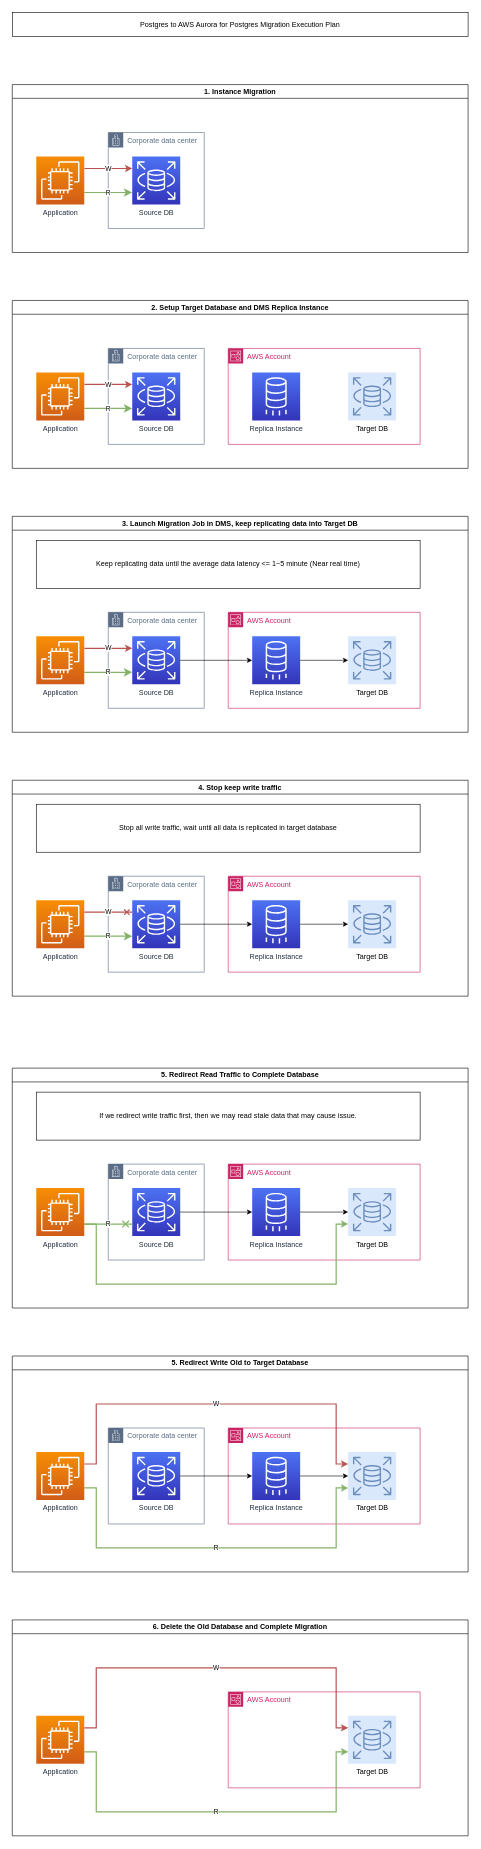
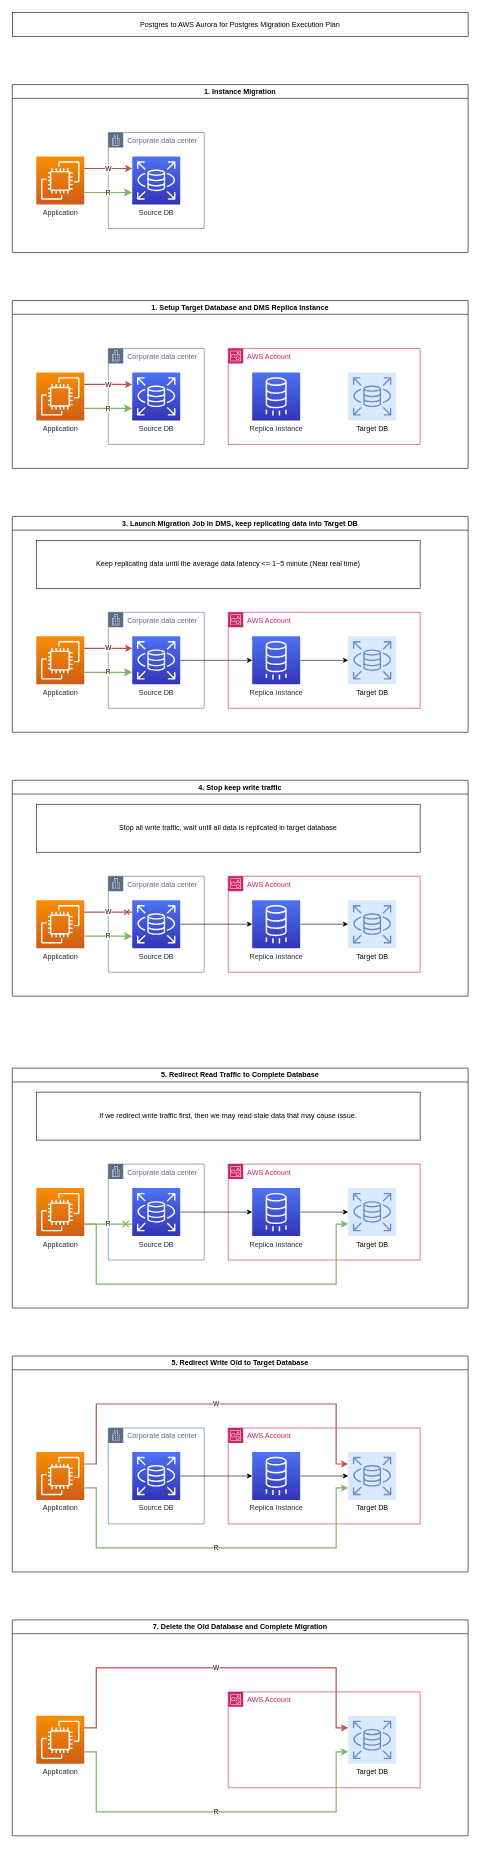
node "2. Setup Target Database and DMS Replica Instance": label "2. Setup Target Database and DMS Replica Instance" -> "1. Setup Target Database and DMS Replica Instance"
node "6. Delete the Old Database and Complete Migration": label "6. Delete the Old Database and Complete Migration" -> "7. Delete the Old Database and Complete Migration"
